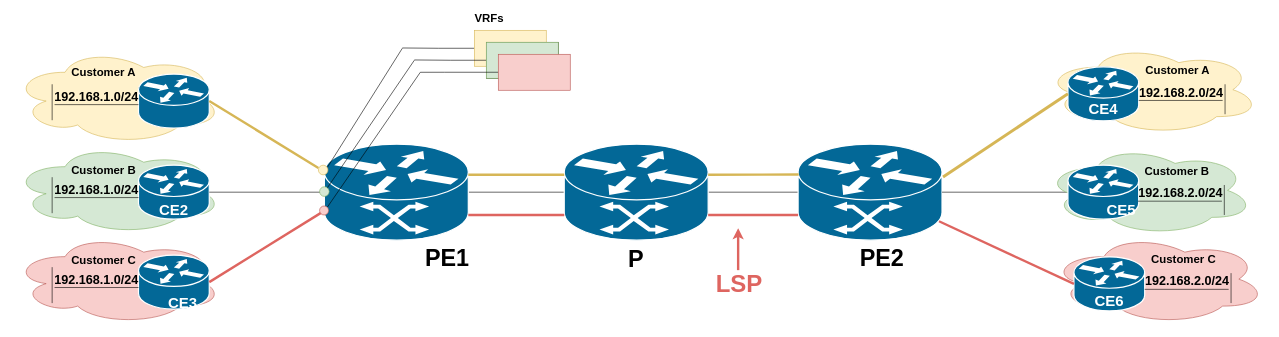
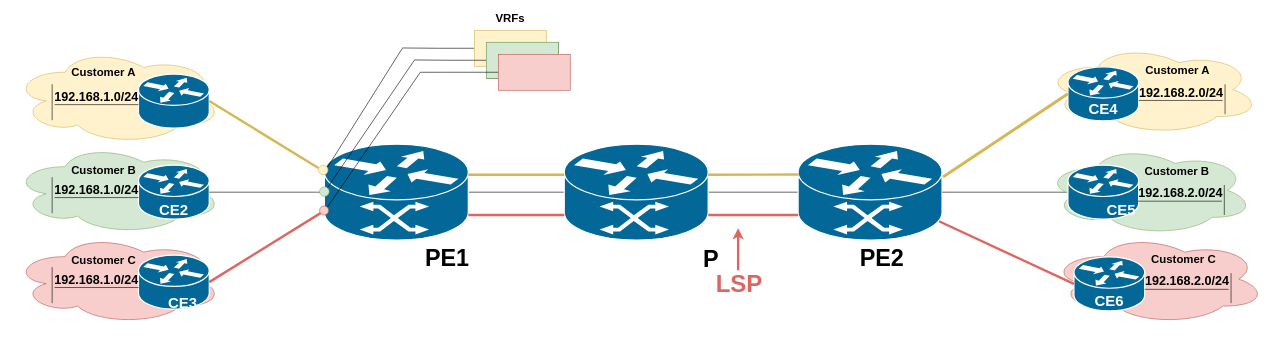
node "VRFs": moved (489, 18) -> (510, 18)
node "P": moved (636, 260) -> (711, 260)
